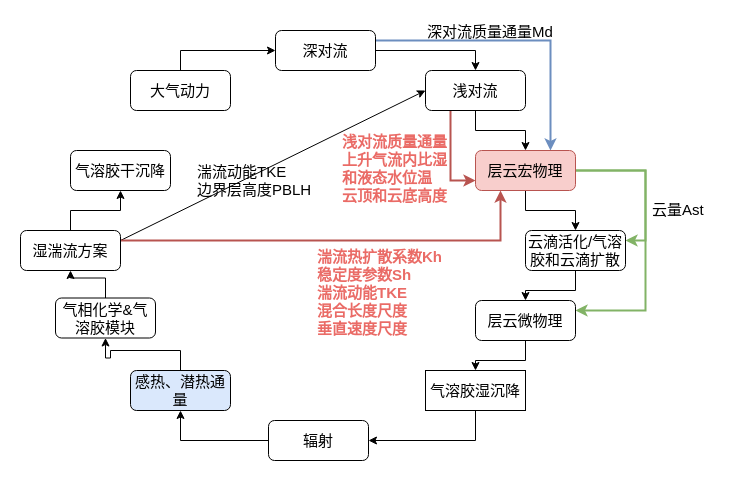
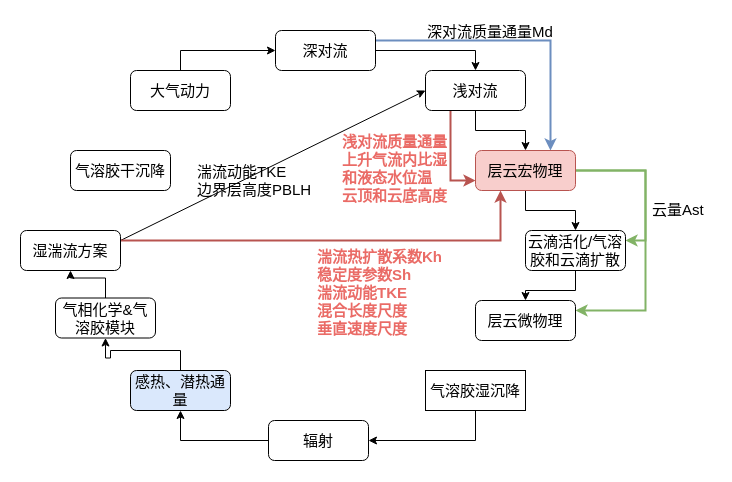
edge "湿湍流方案" -> "气溶胶干沉降": removed
edge "层云微物理" -> "气溶胶湿沉降": removed
